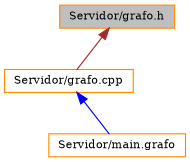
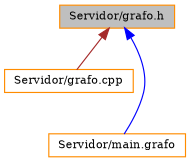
edge "Servidor/main.grafo" -> "Servidor/grafo.cpp": now "Servidor/main.grafo" -> "Servidor/grafo.h"
